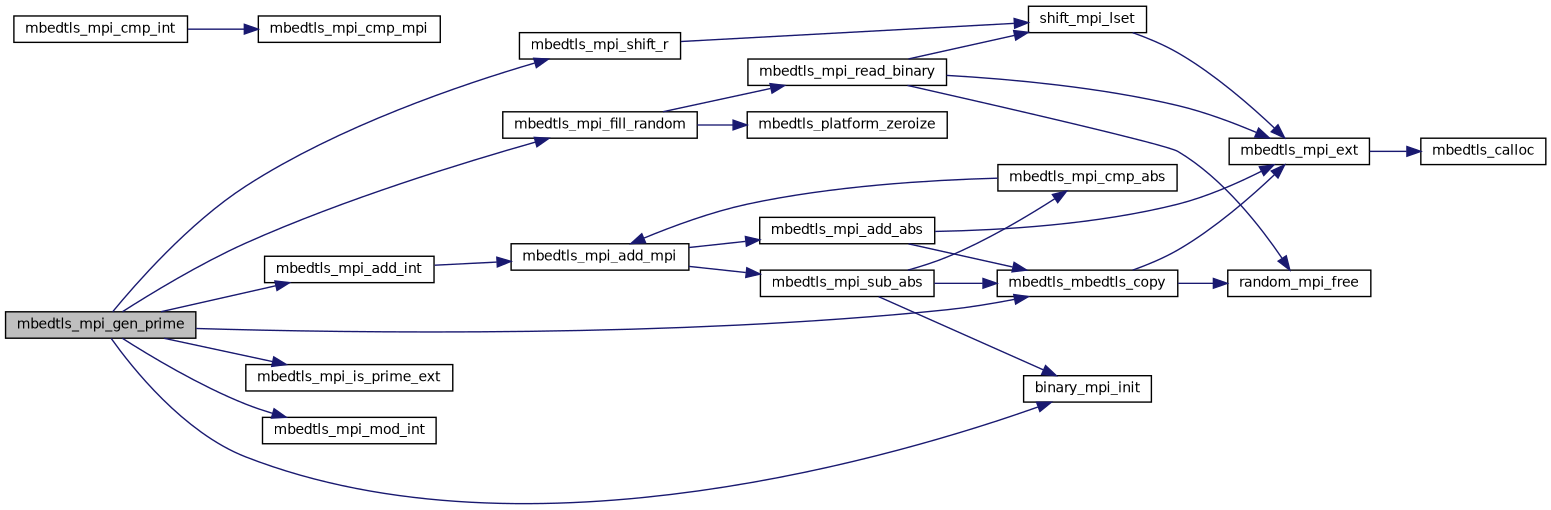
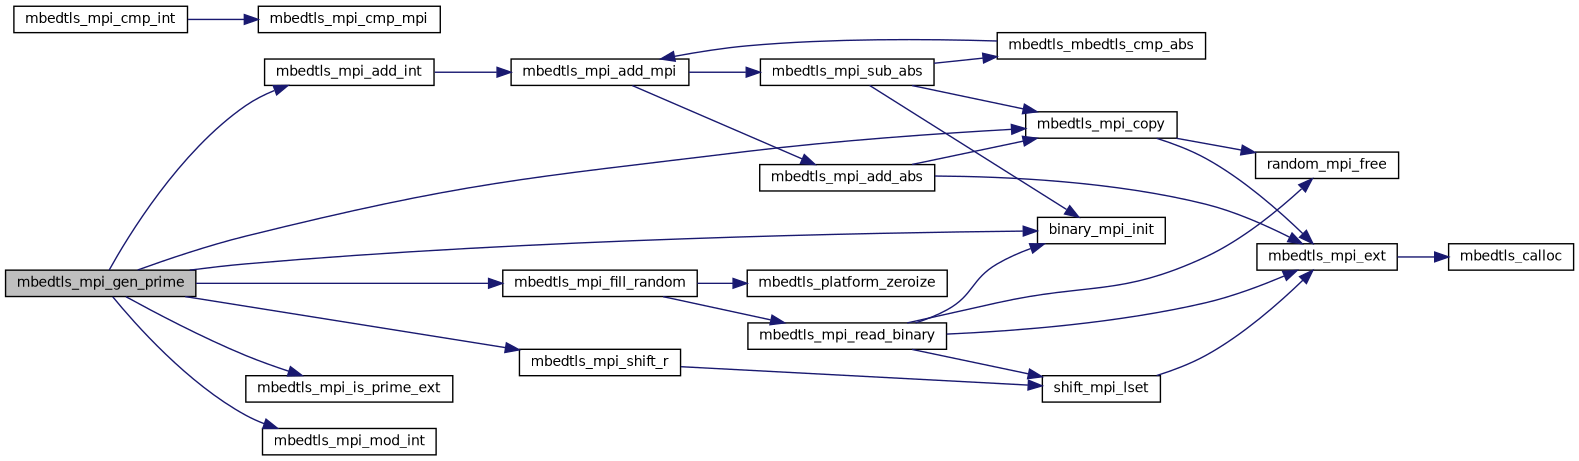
node "mbedtls_mpi_cmp_abs": label "mbedtls_mpi_cmp_abs" -> "mbedtls_mbedtls_cmp_abs"
node "mbedtls_mbedtls_copy": label "mbedtls_mbedtls_copy" -> "mbedtls_mpi_copy"
edge "mbedtls_mpi_read_binary" -> "binary_mpi_init": added
